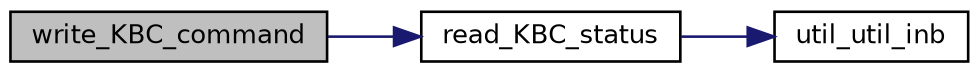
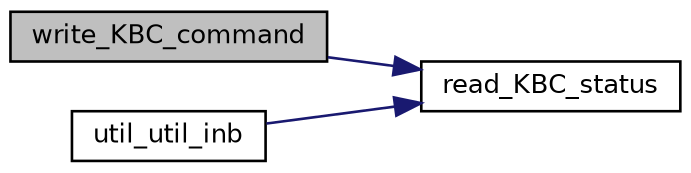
edge "read_KBC_status" -> "util_util_inb": reversed
